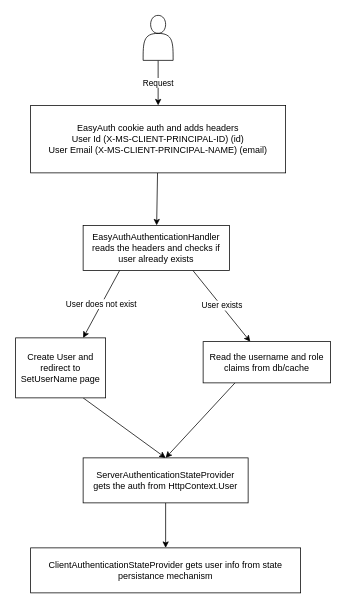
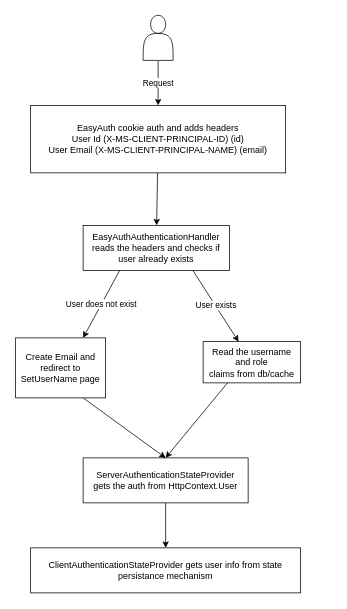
node "Read the username and role claims from db/cache": size 128x41 -> 98x41
node "Create User and redirect to SetUserName page": label "Create User and redirect to SetUserName page" -> "Create Email and redirect to SetUserName page"
